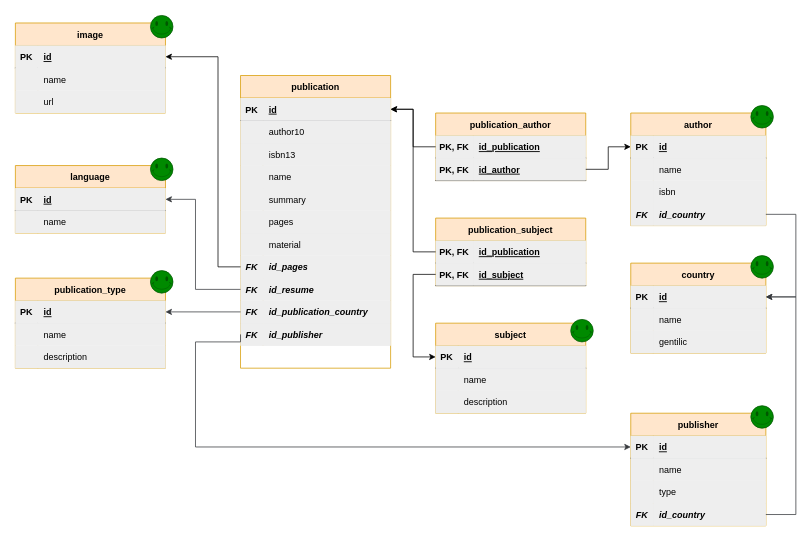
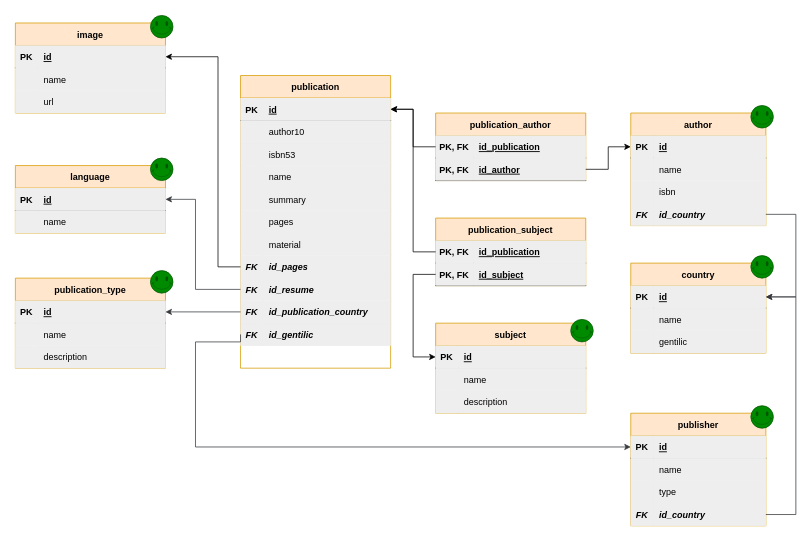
node "isbn13": label "isbn13" -> "isbn53"
node "id_publisher": label "id_publisher" -> "id_gentilic"
